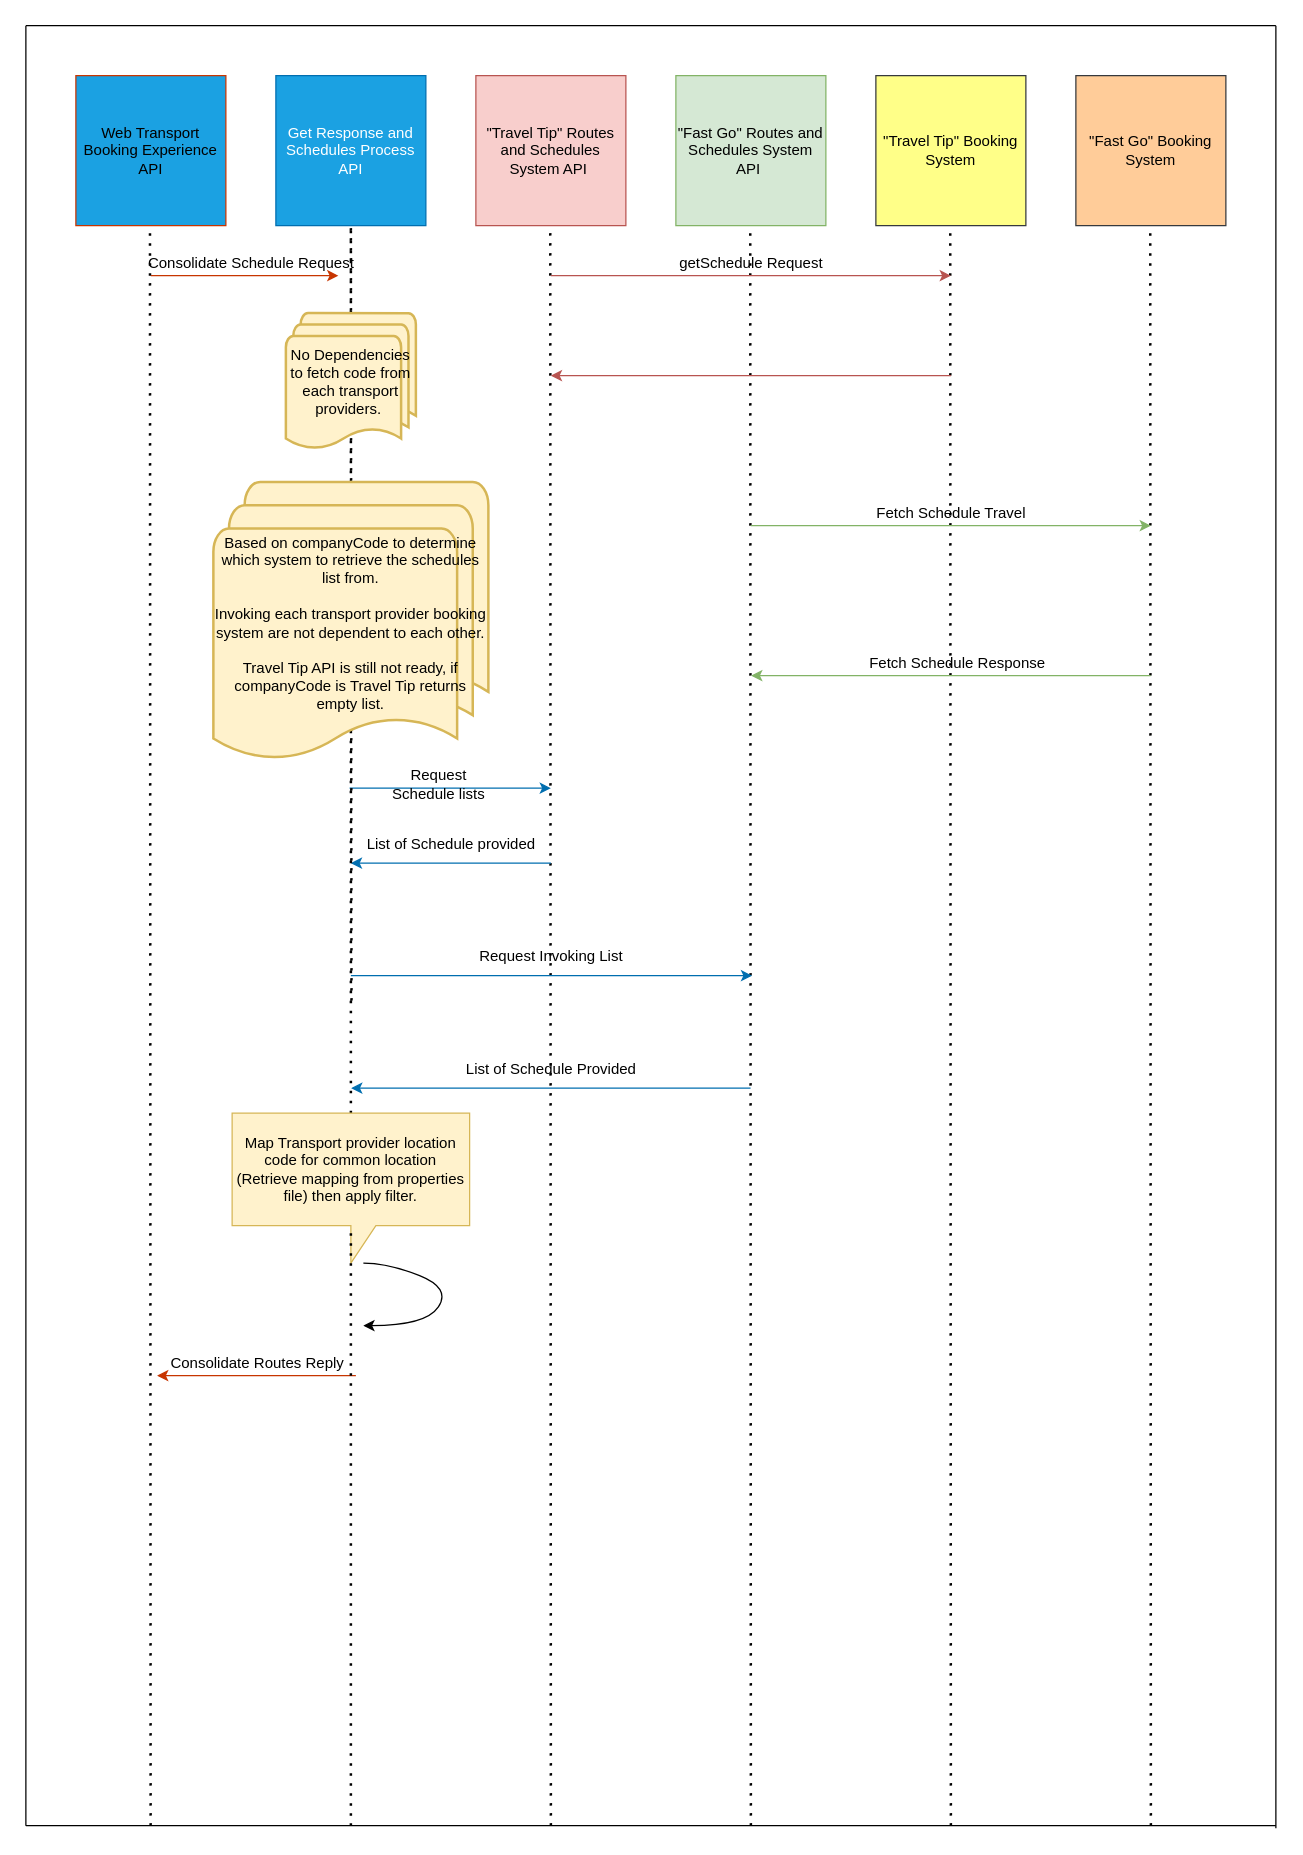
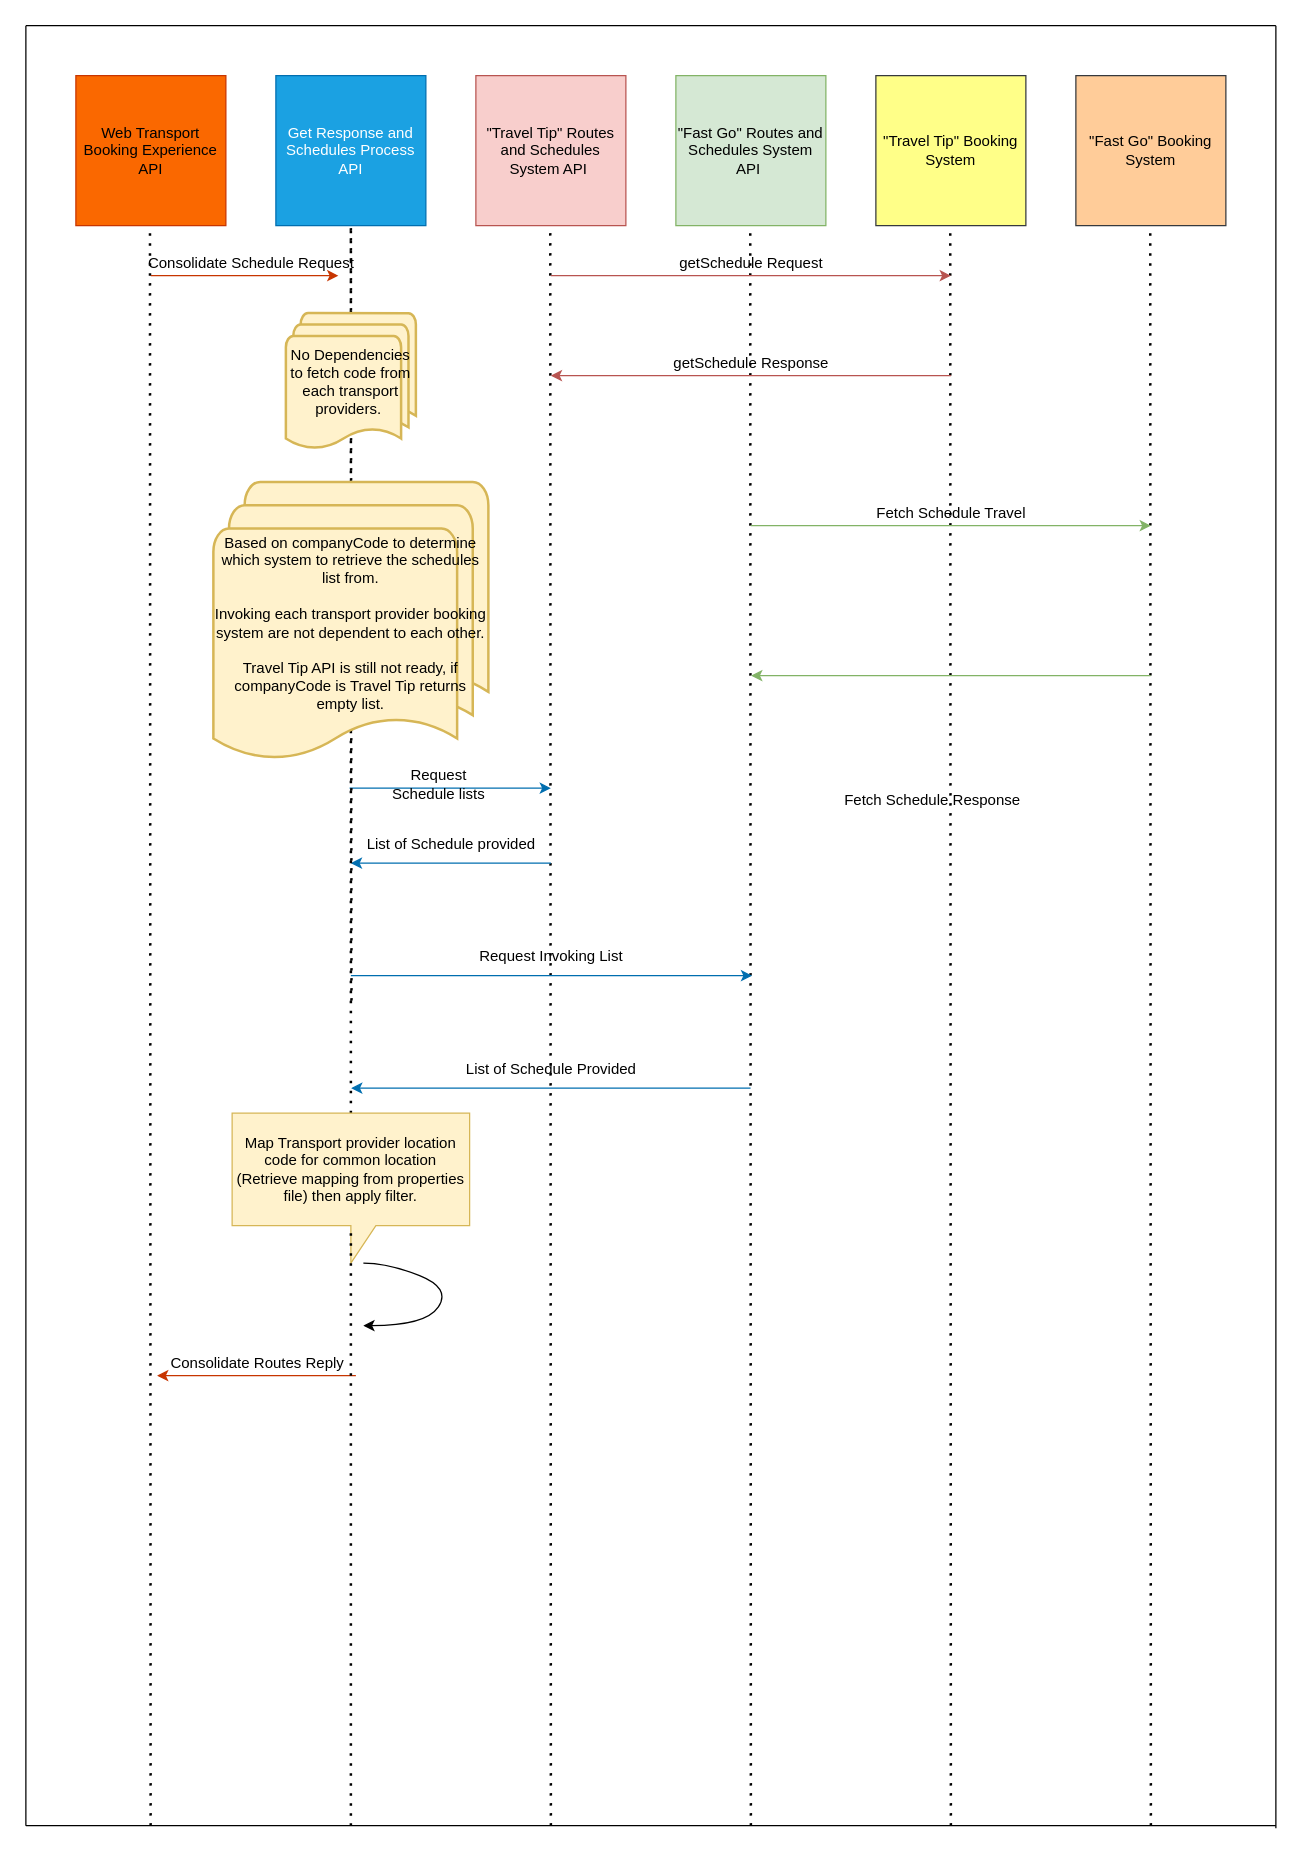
node "Web Transport Booking Experience API": fillcolor #1ba1e2 -> #fa6800
node "getSchedule Response": added
node "Fetch Schedule Response": moved (957, 663) -> (932, 801)
